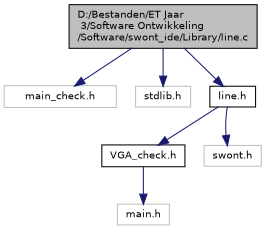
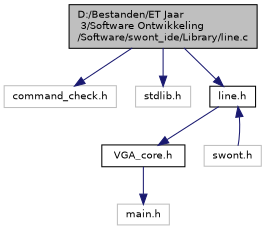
node "main_check.h": label "main_check.h" -> "command_check.h"
edge "line.h" -> "swont.h": reversed
node "VGA_check.h": label "VGA_check.h" -> "VGA_core.h"
